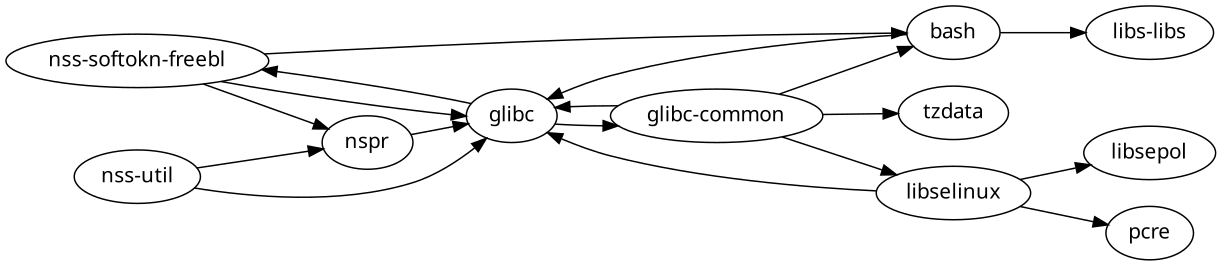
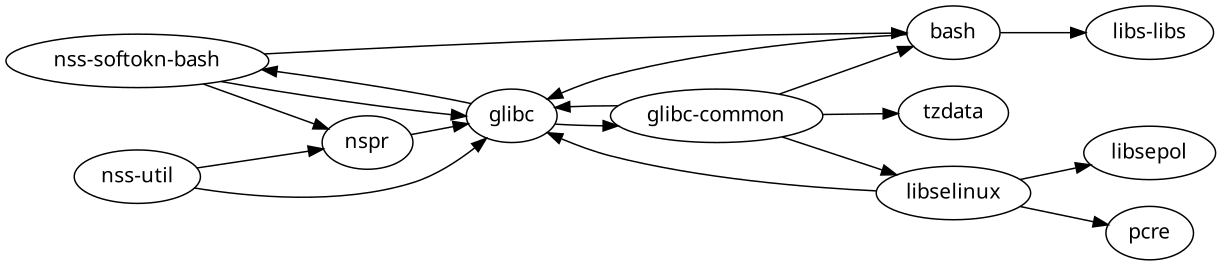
node "nss-softokn-freebl": label "nss-softokn-freebl" -> "nss-softokn-bash"
